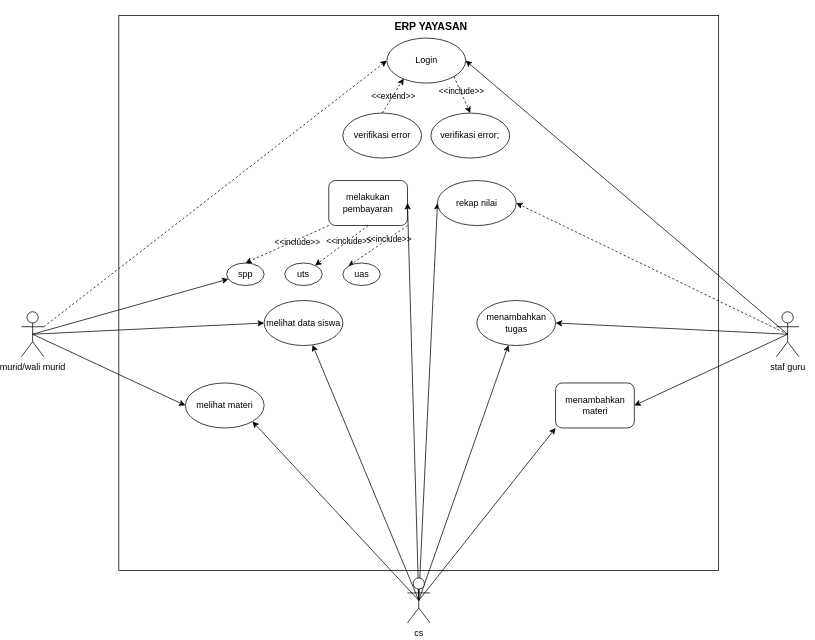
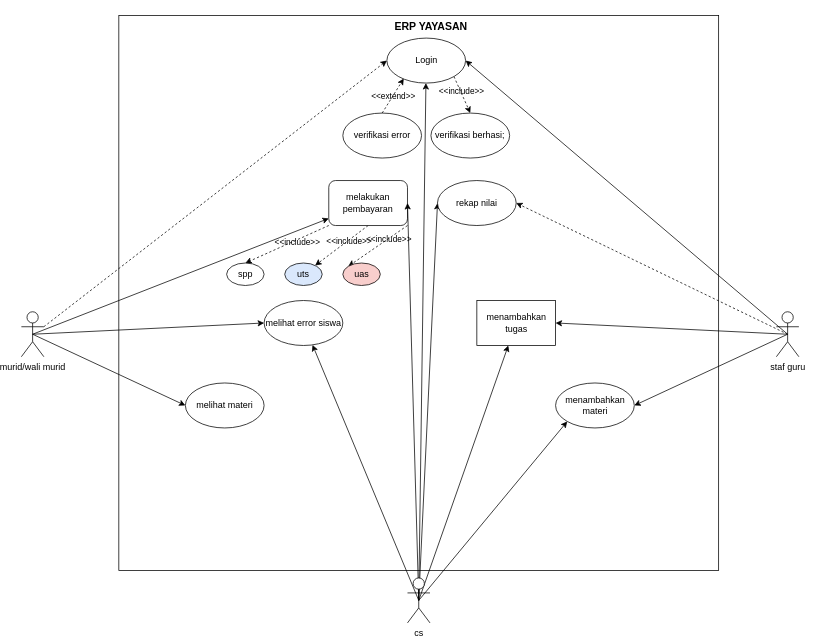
node "verifikasi error;": label "verifikasi error;" -> "verifikasi berhasi;"
node "uts": fillcolor #ffffff -> #dae8fc
node "uas": fillcolor #ffffff -> #f8cecc
edge "murid/wali murid" -> "spp": now "murid/wali murid" -> "melakukan pembayaran"
node "melihat data siswa": label "melihat data siswa" -> "melihat error siswa"
node "menambahkan tugas": shape ellipse -> rectangle
node "menambahkan materi": shape rounded rectangle -> ellipse
edge "cs" -> "melihat materi": now "cs" -> "Login"
